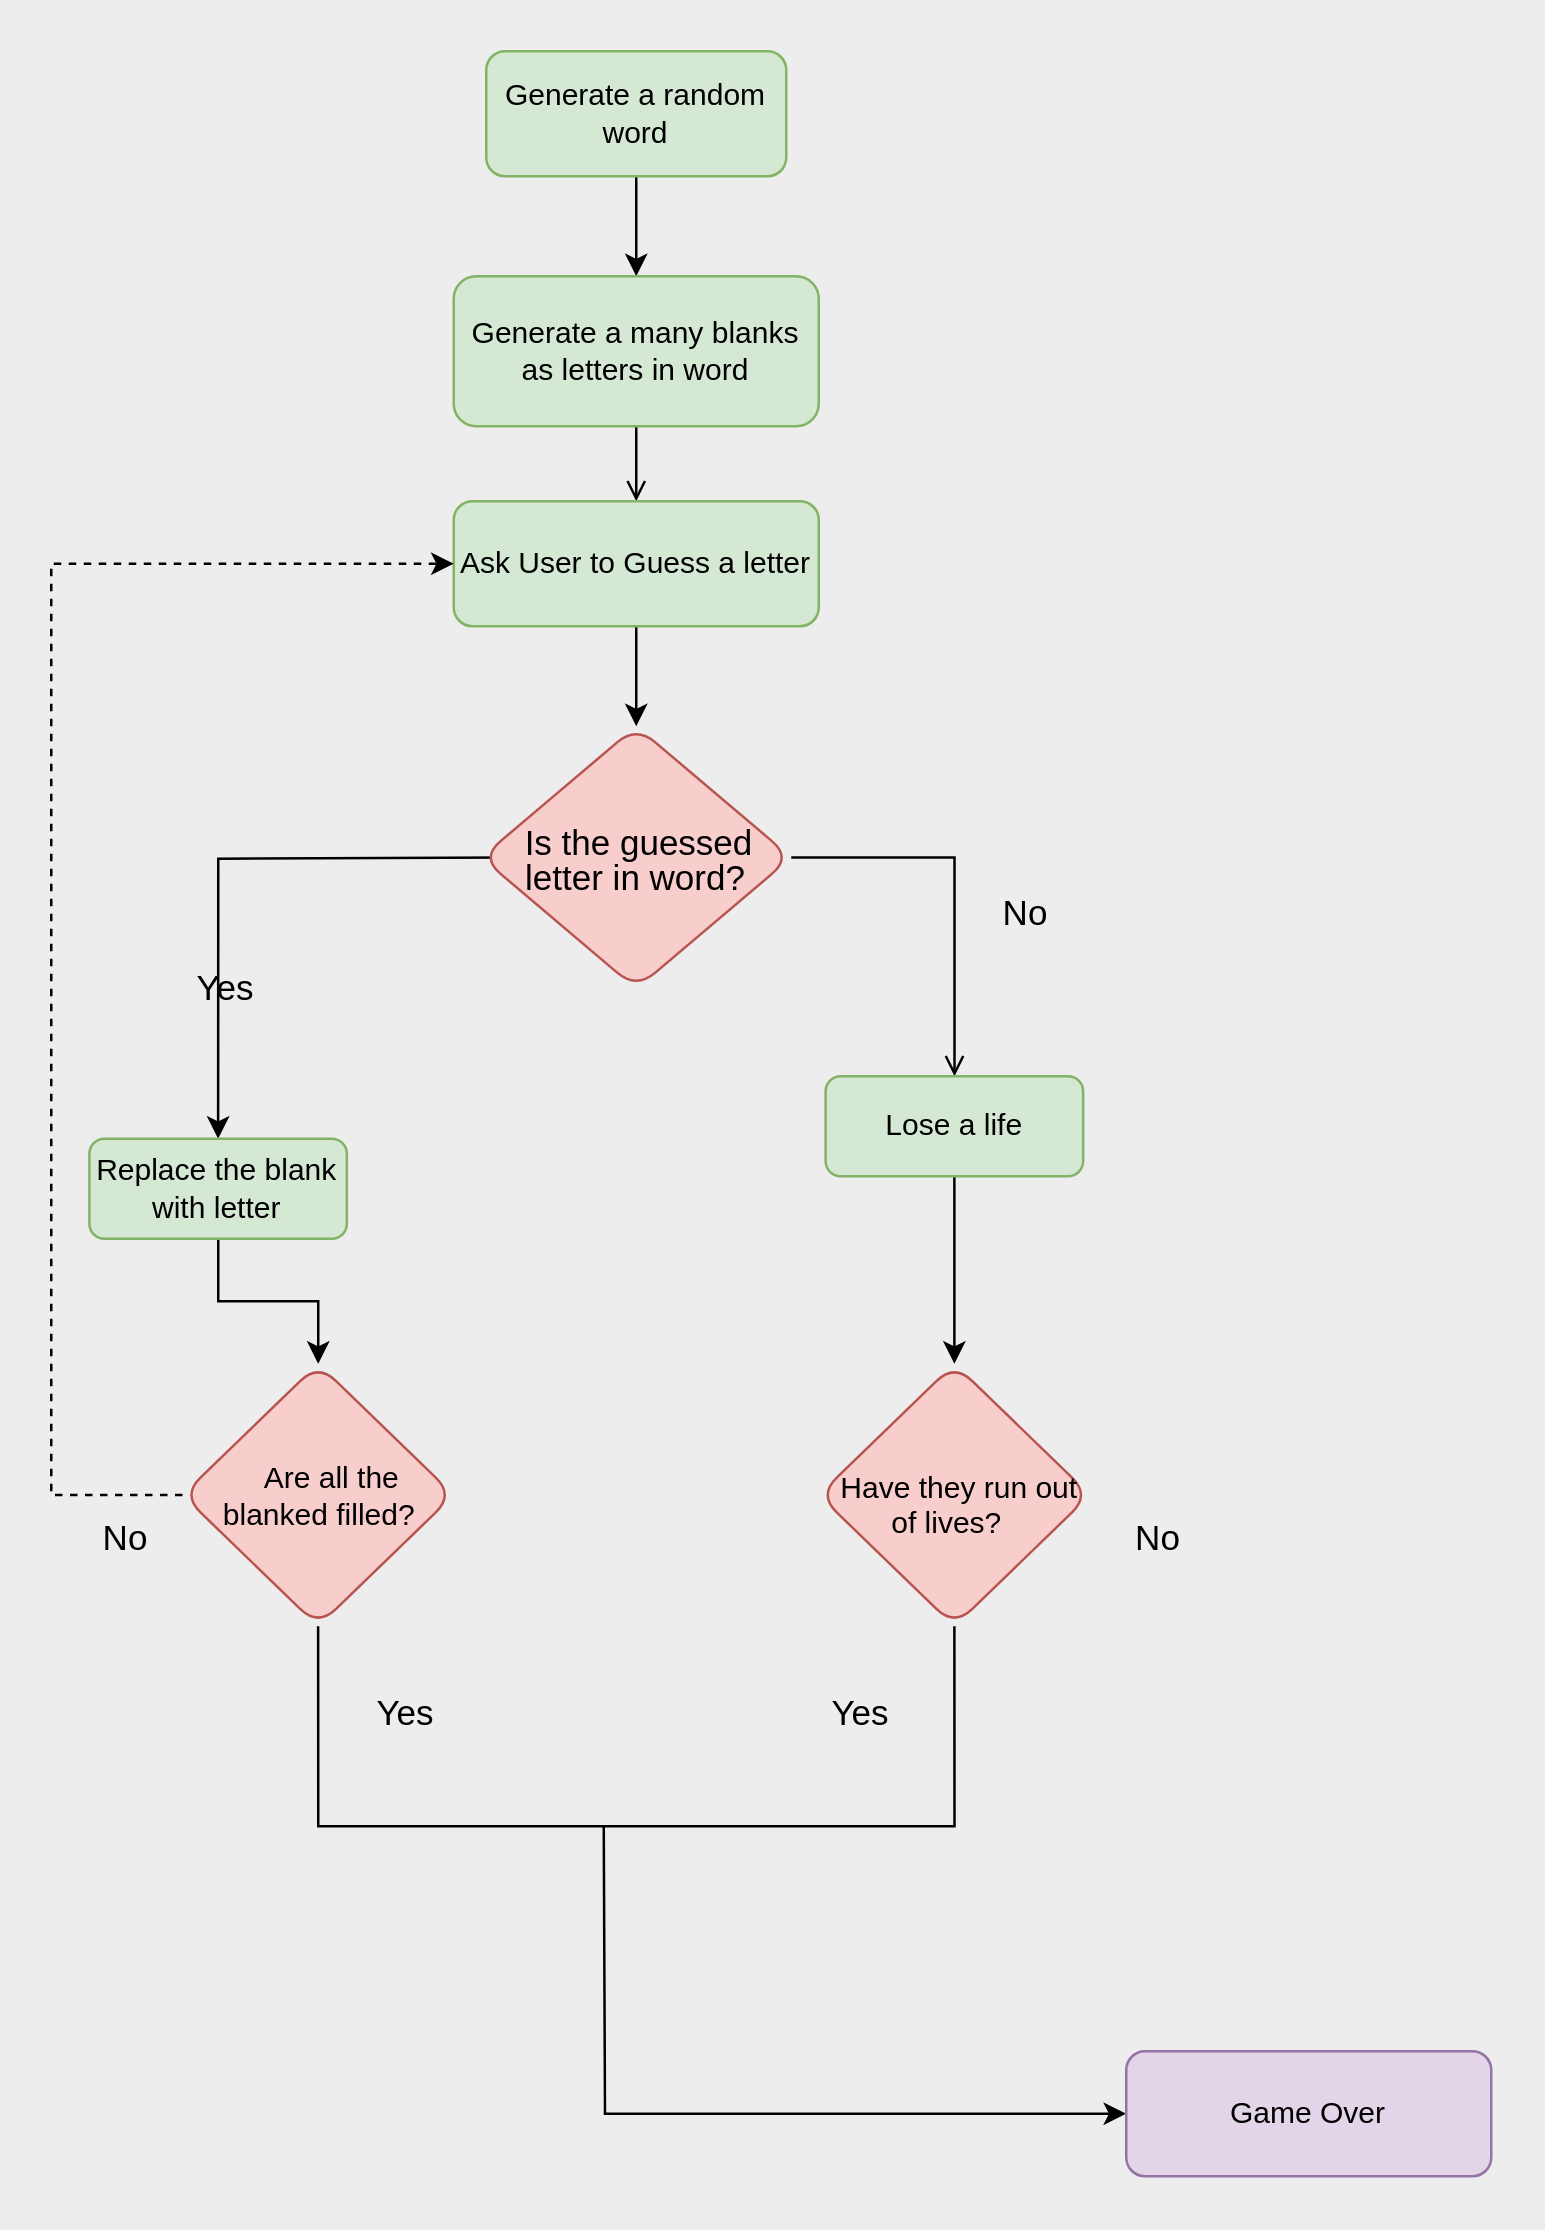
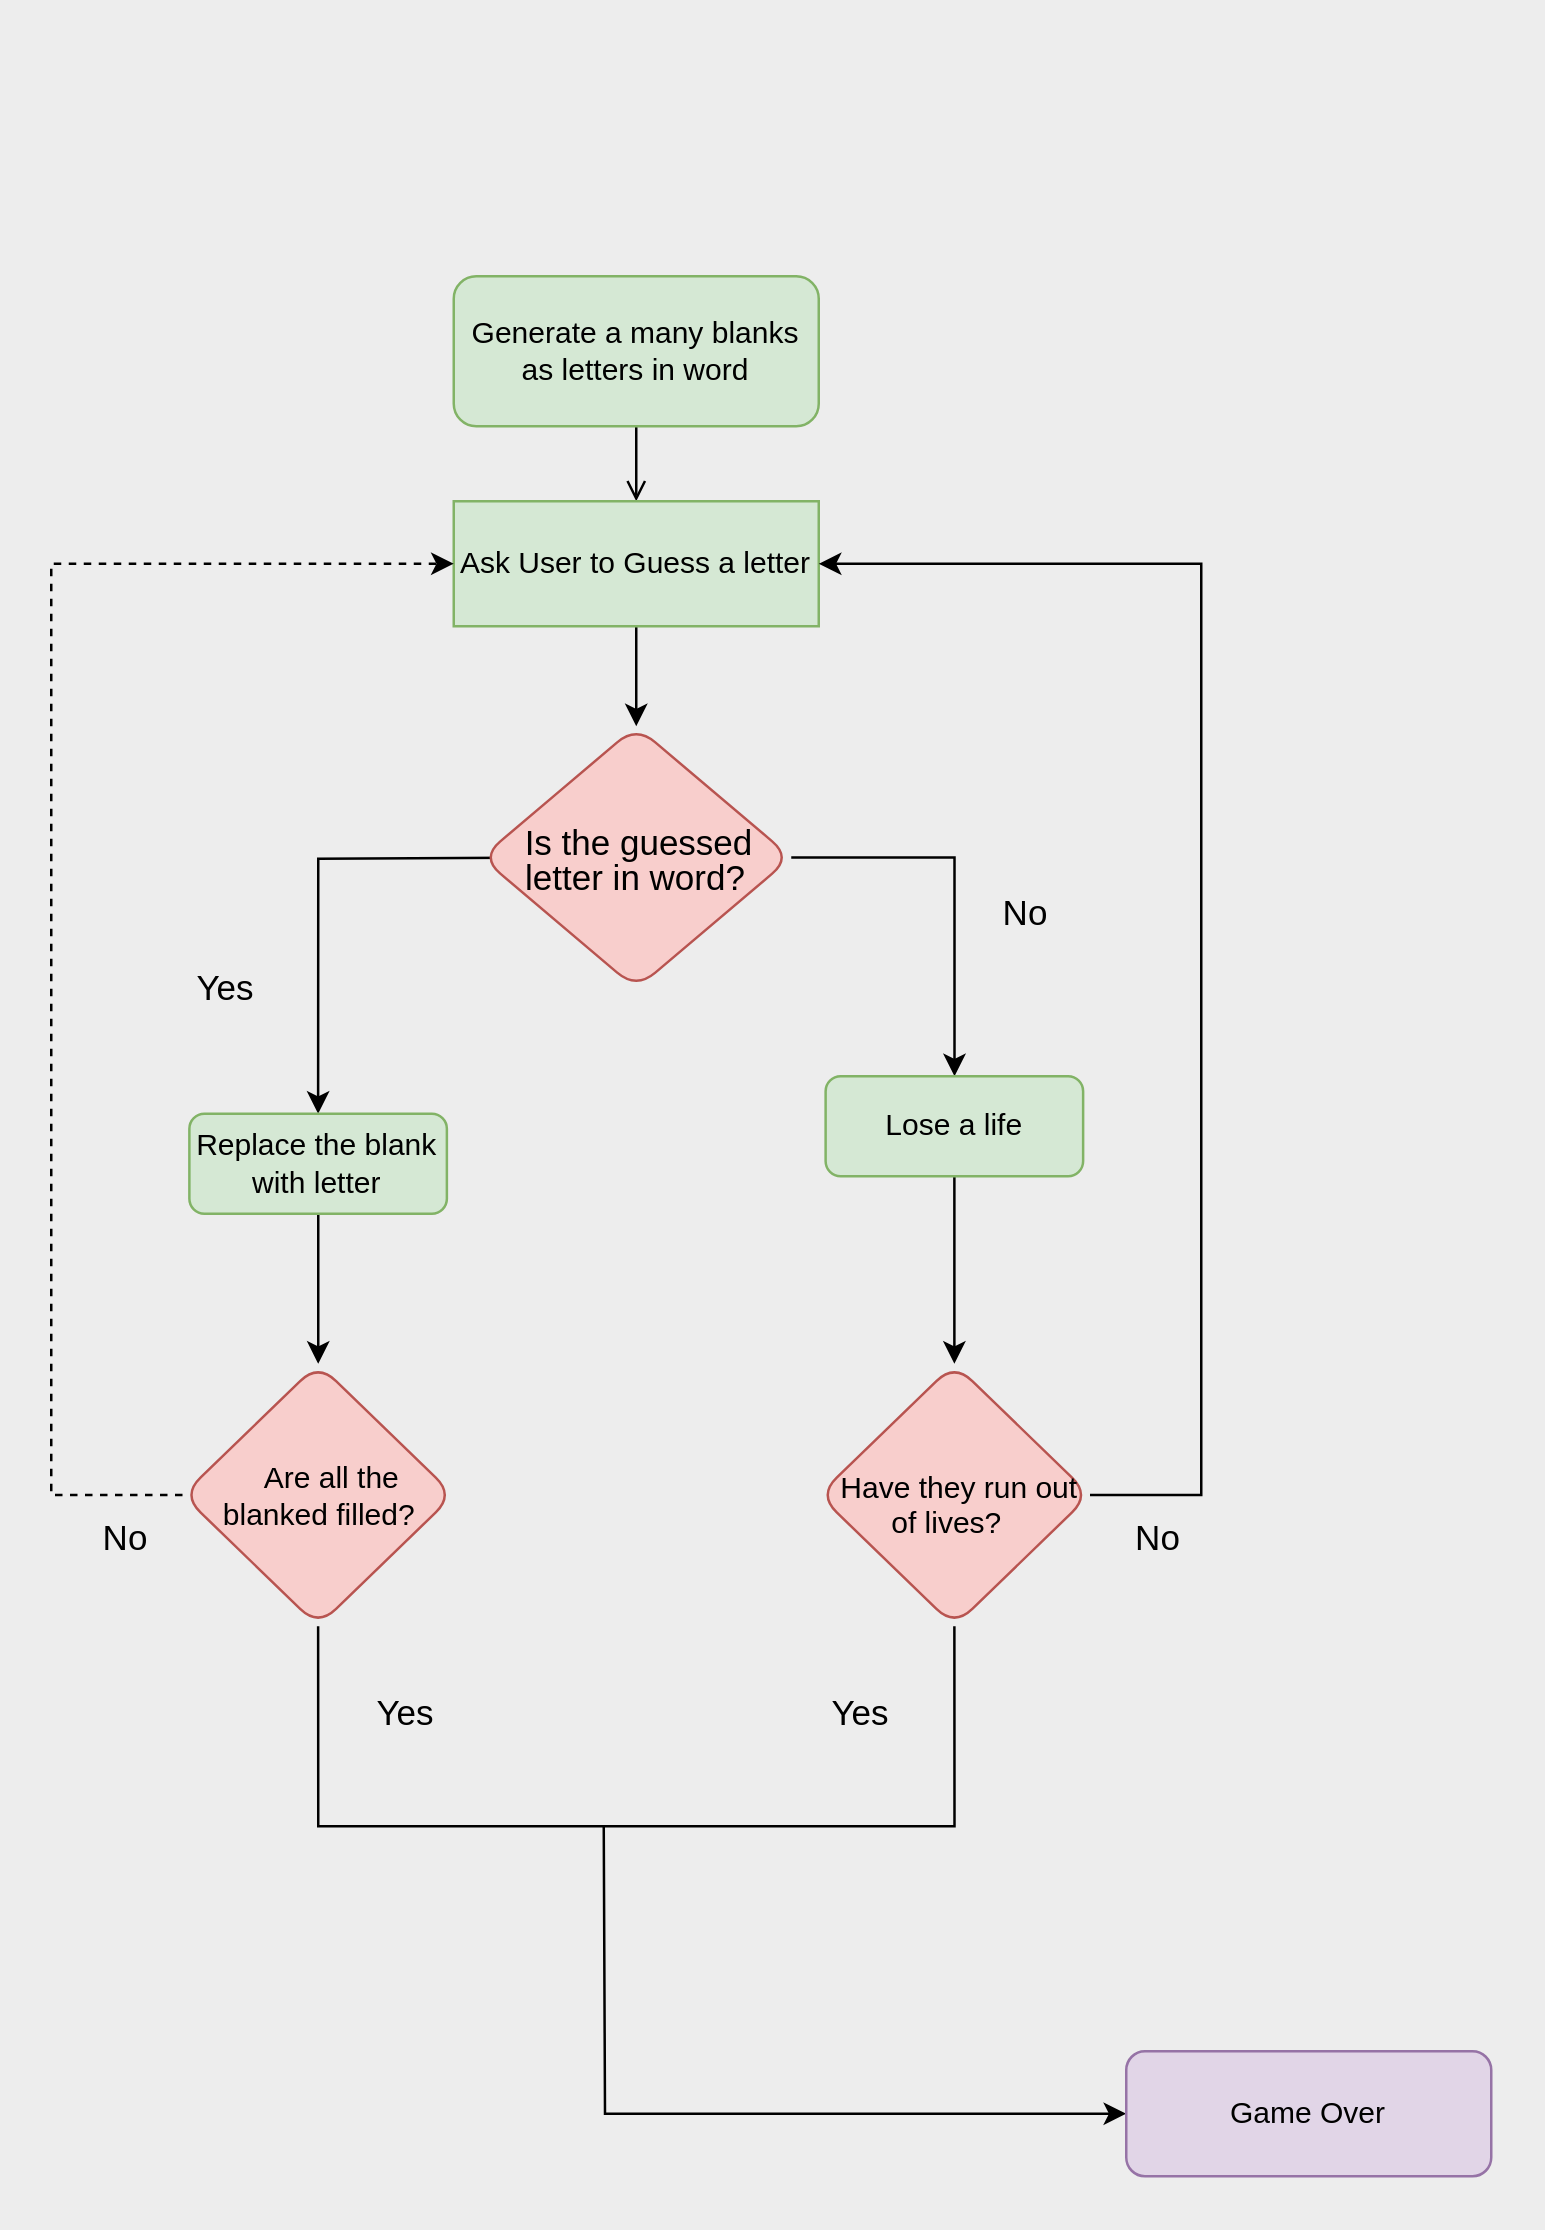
node "Generate a random word": removed
edge "Generate a random word" -> "Generate a many blanks as letters in word": removed
node "Ask User to Guess a letter": shape rounded rectangle -> rectangle
edge "Have they run out of lives?" -> "Ask User to Guess a letter": added
edge "Is the guessed letter in word?" -> "Lose a life": arrowhead open -> classic
node "Replace the blank with letter": moved (218, 1189) -> (318, 1164)
